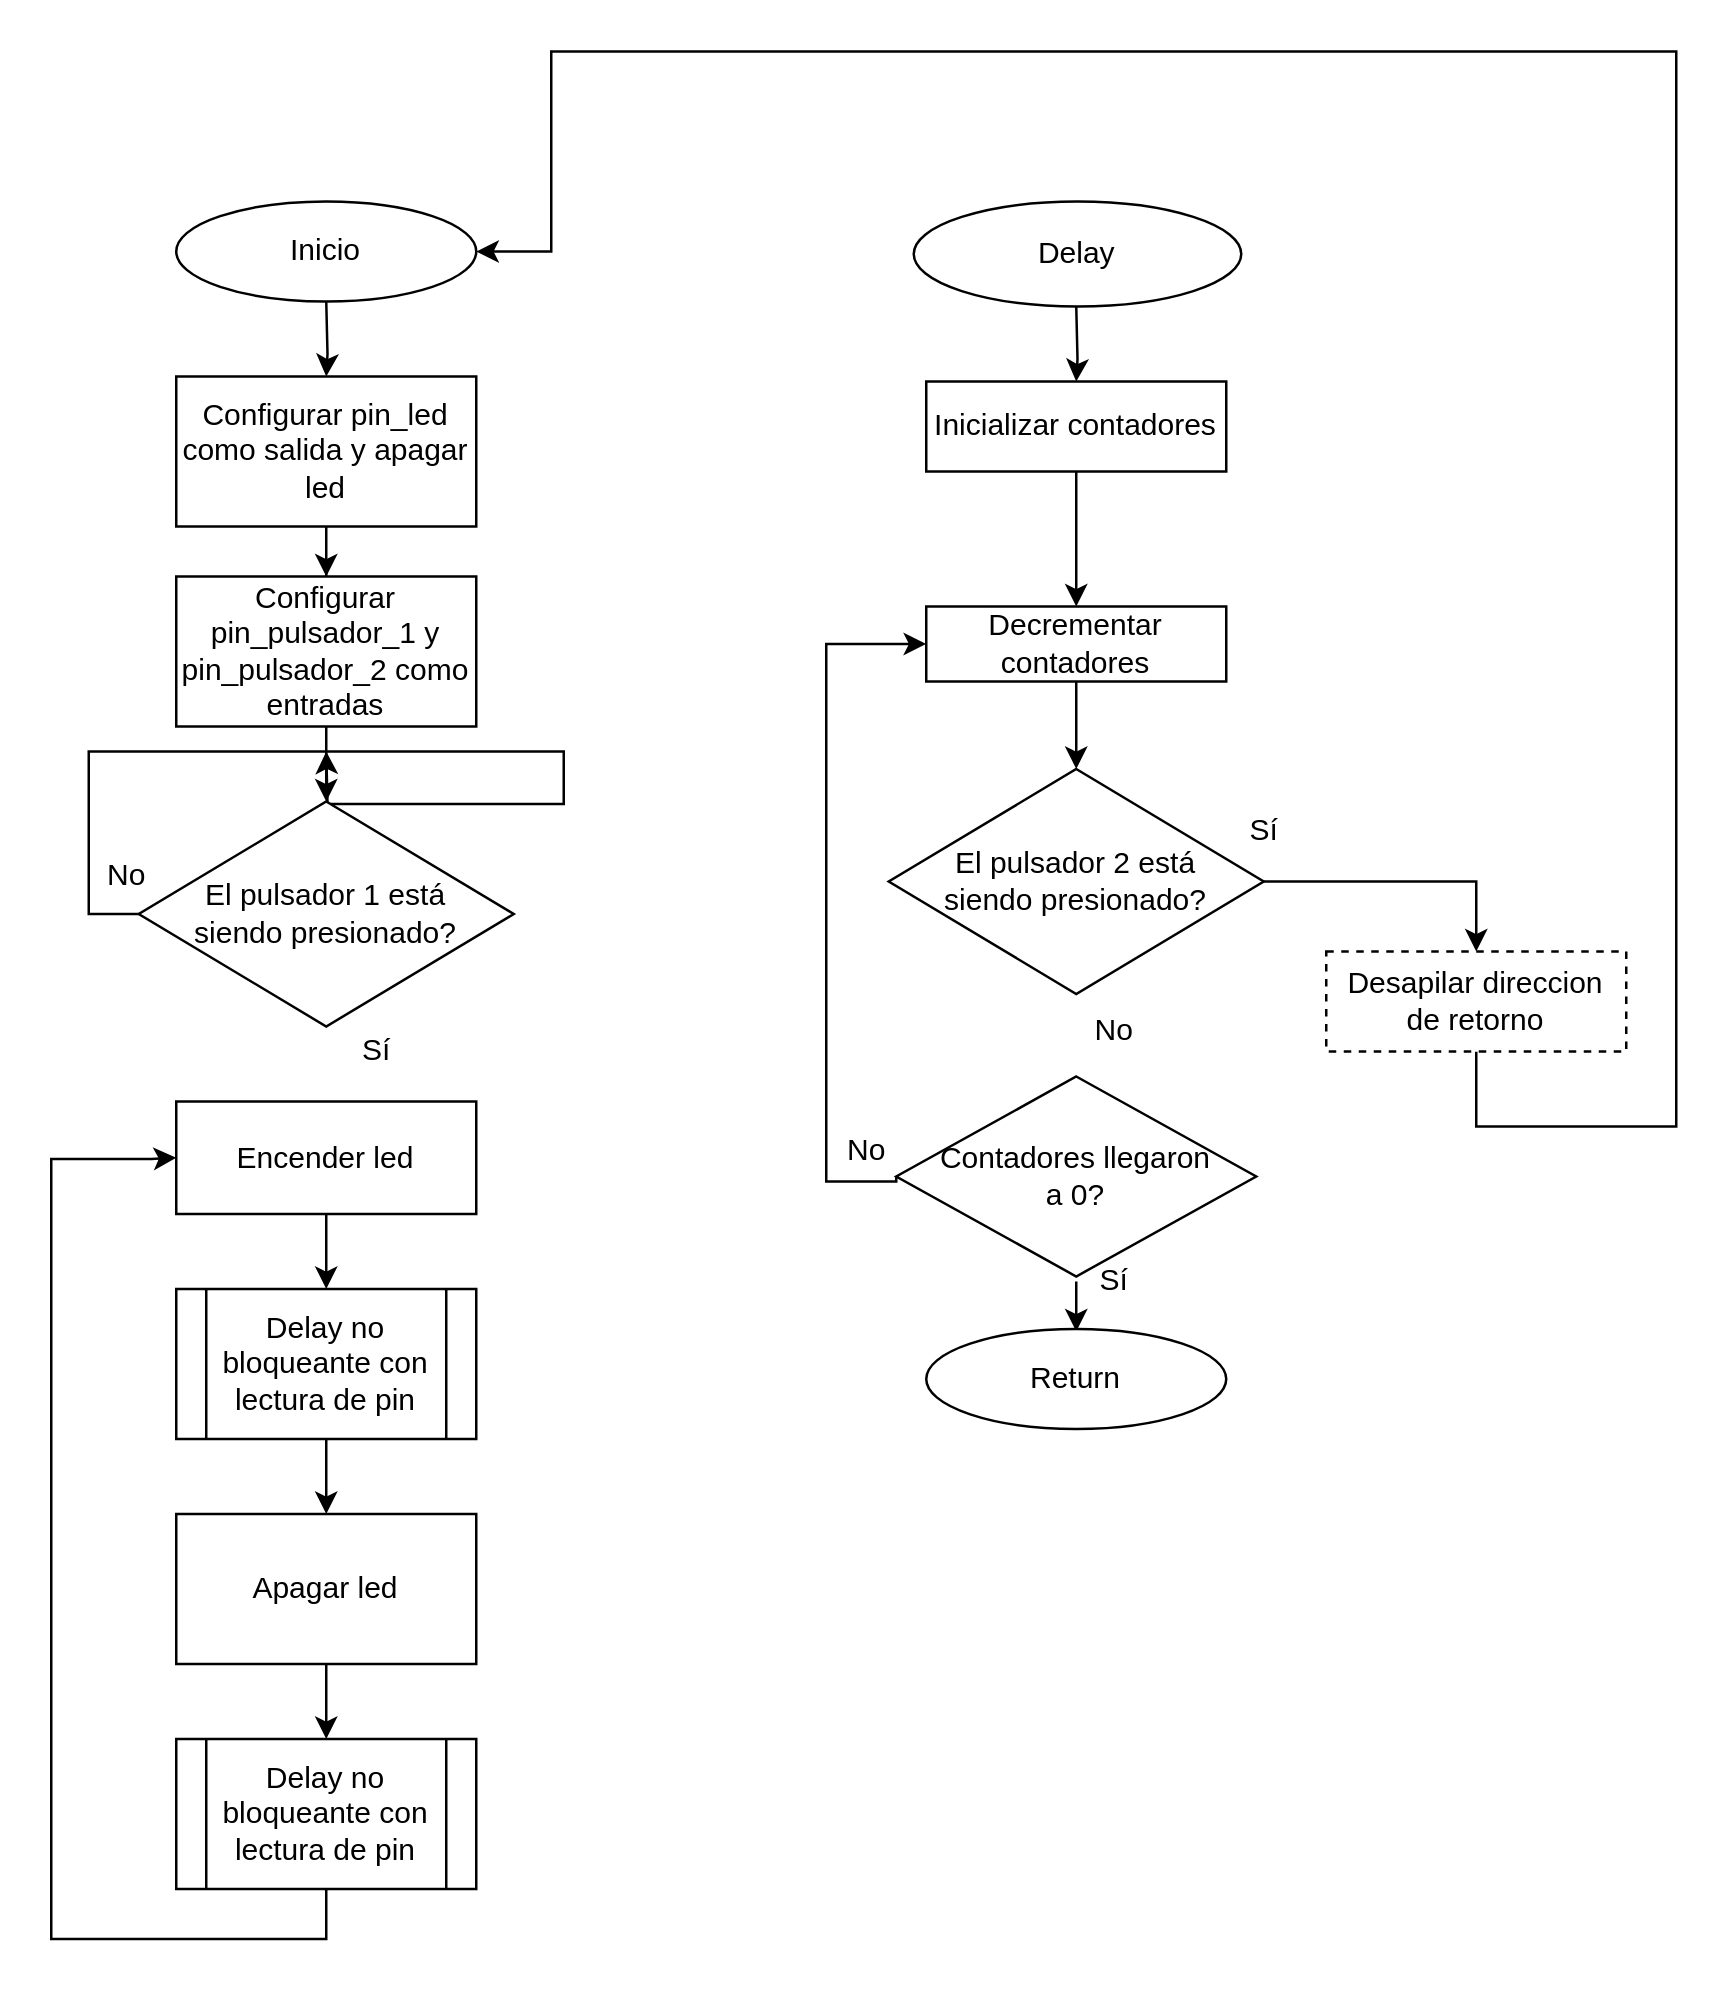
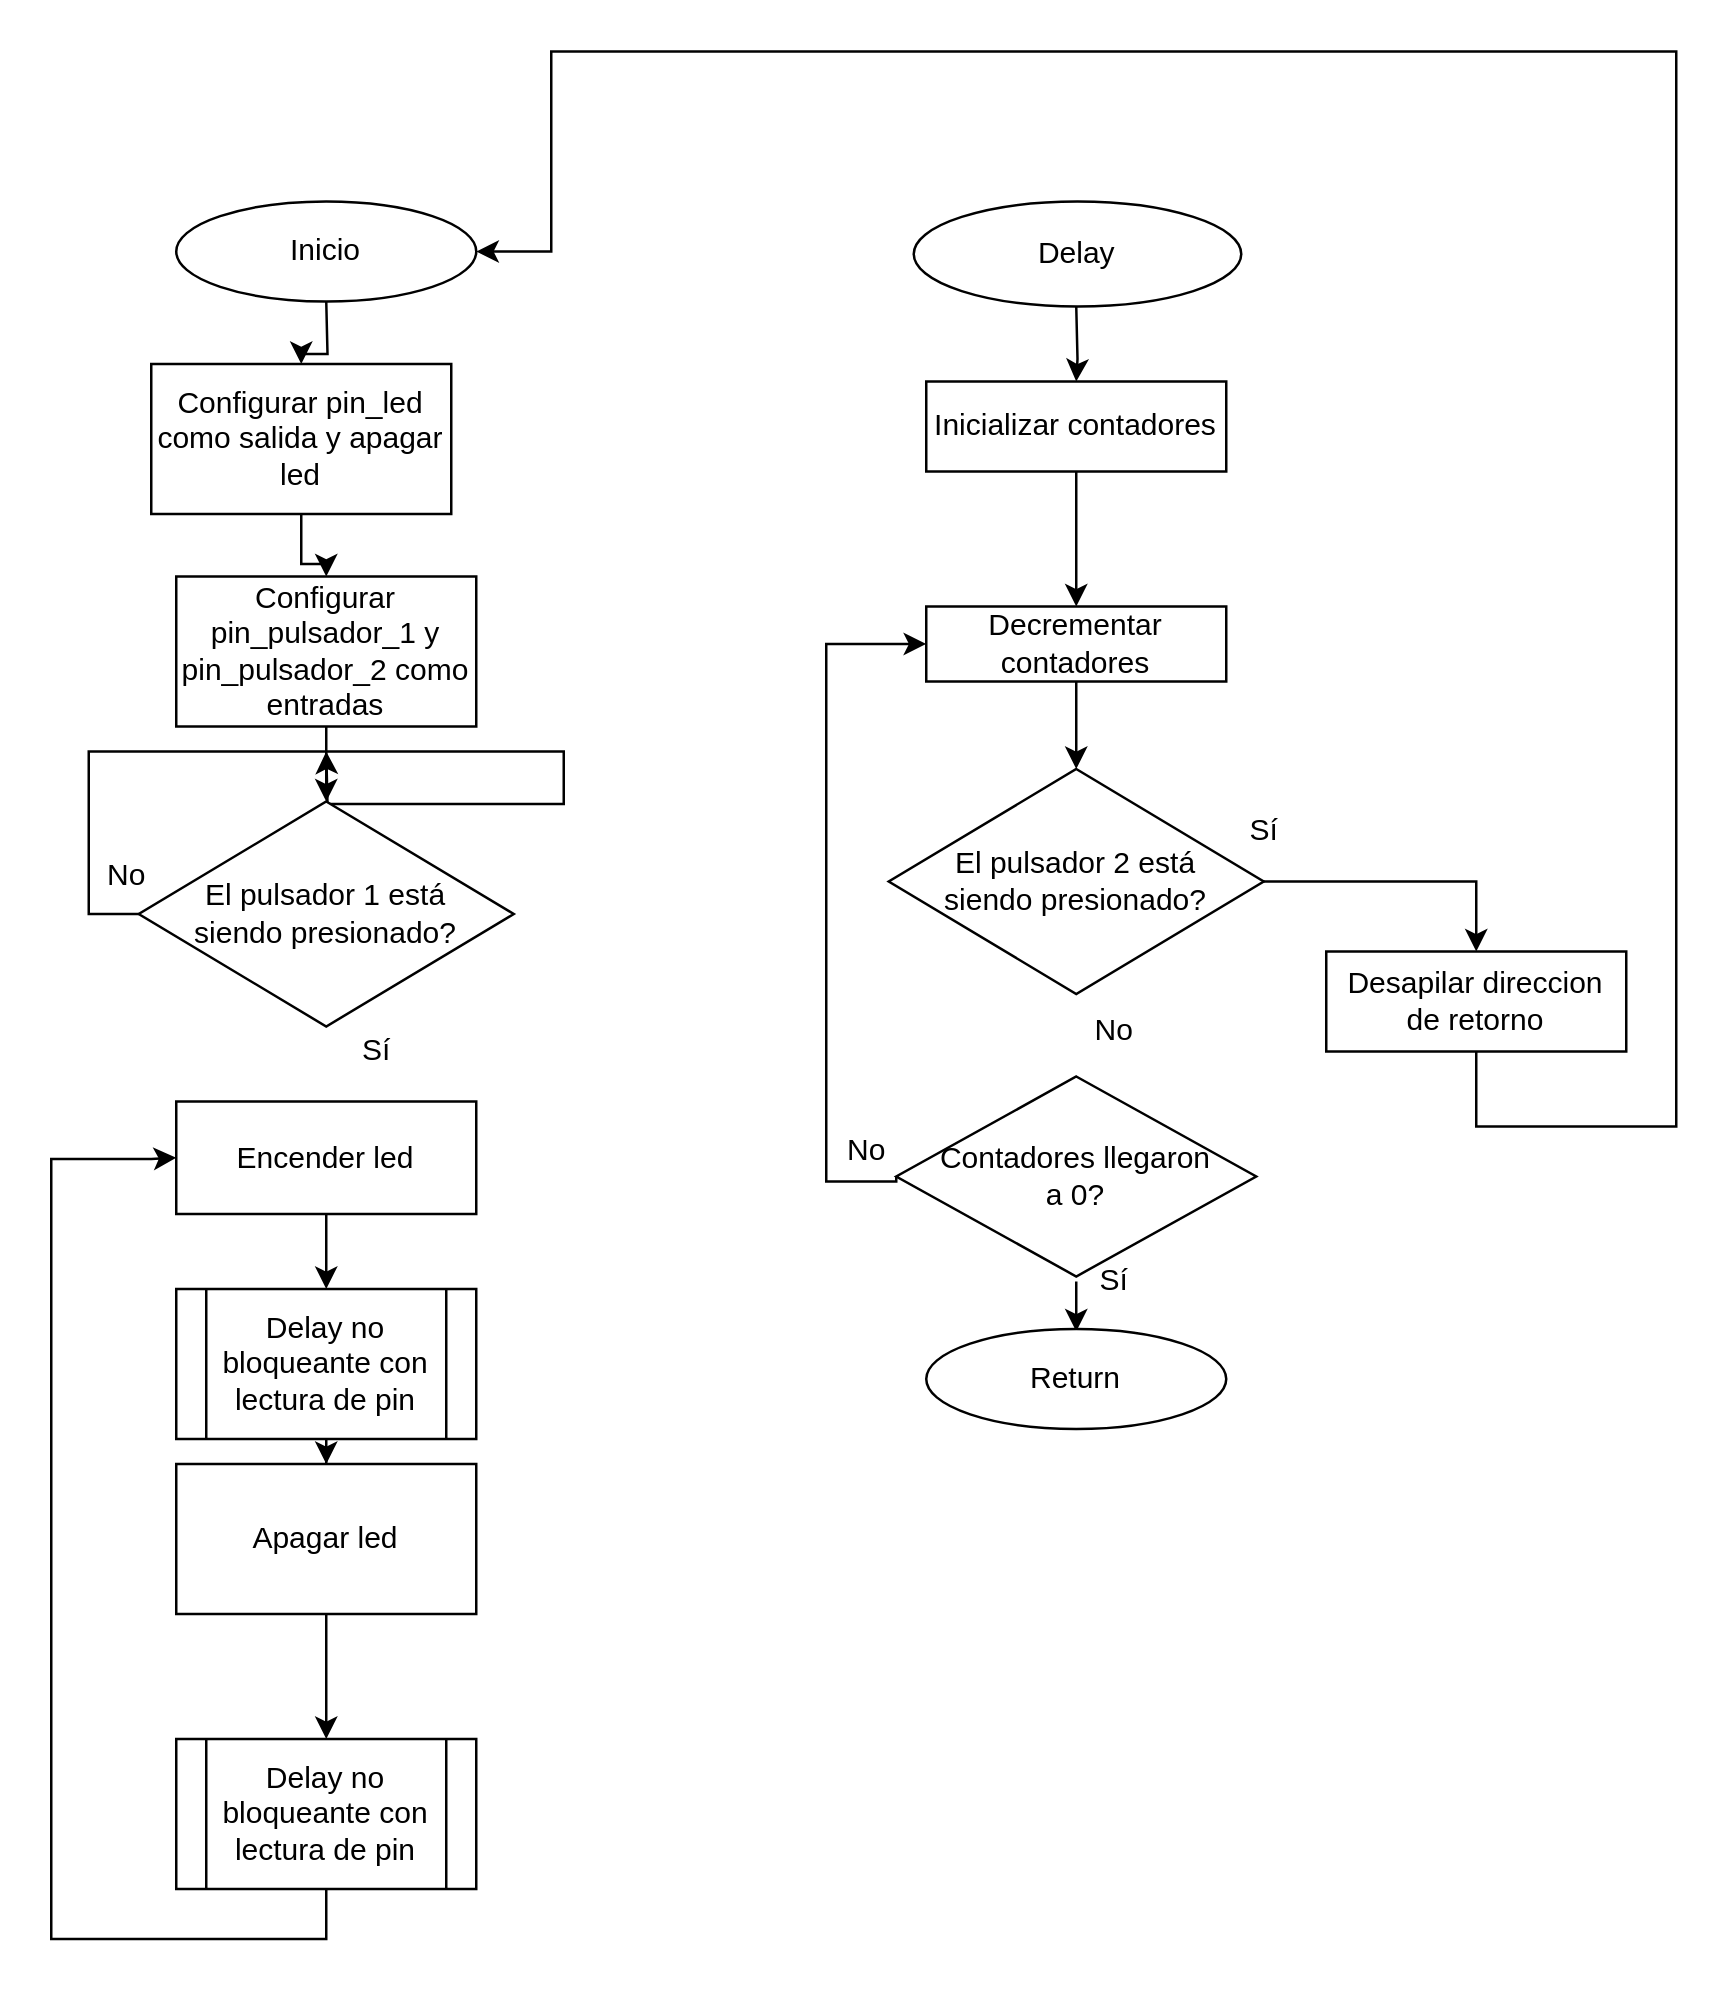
node "Configurar pin_led como salida y apagar led": moved (326, 451) -> (301, 439)
node "Desapilar direccion de retorno": style dashed -> solid
node "Apagar led": moved (326, 1589) -> (326, 1539)
